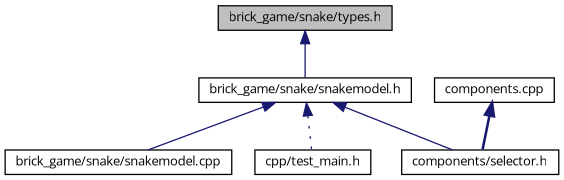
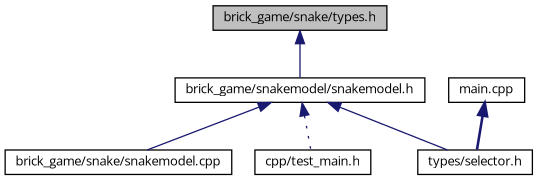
node "brick_game/snake/snakemodel.h": label "brick_game/snake/snakemodel.h" -> "brick_game/snakemodel/snakemodel.h"
node "components.cpp": label "components.cpp" -> "main.cpp"
node "components/selector.h": label "components/selector.h" -> "types/selector.h"
